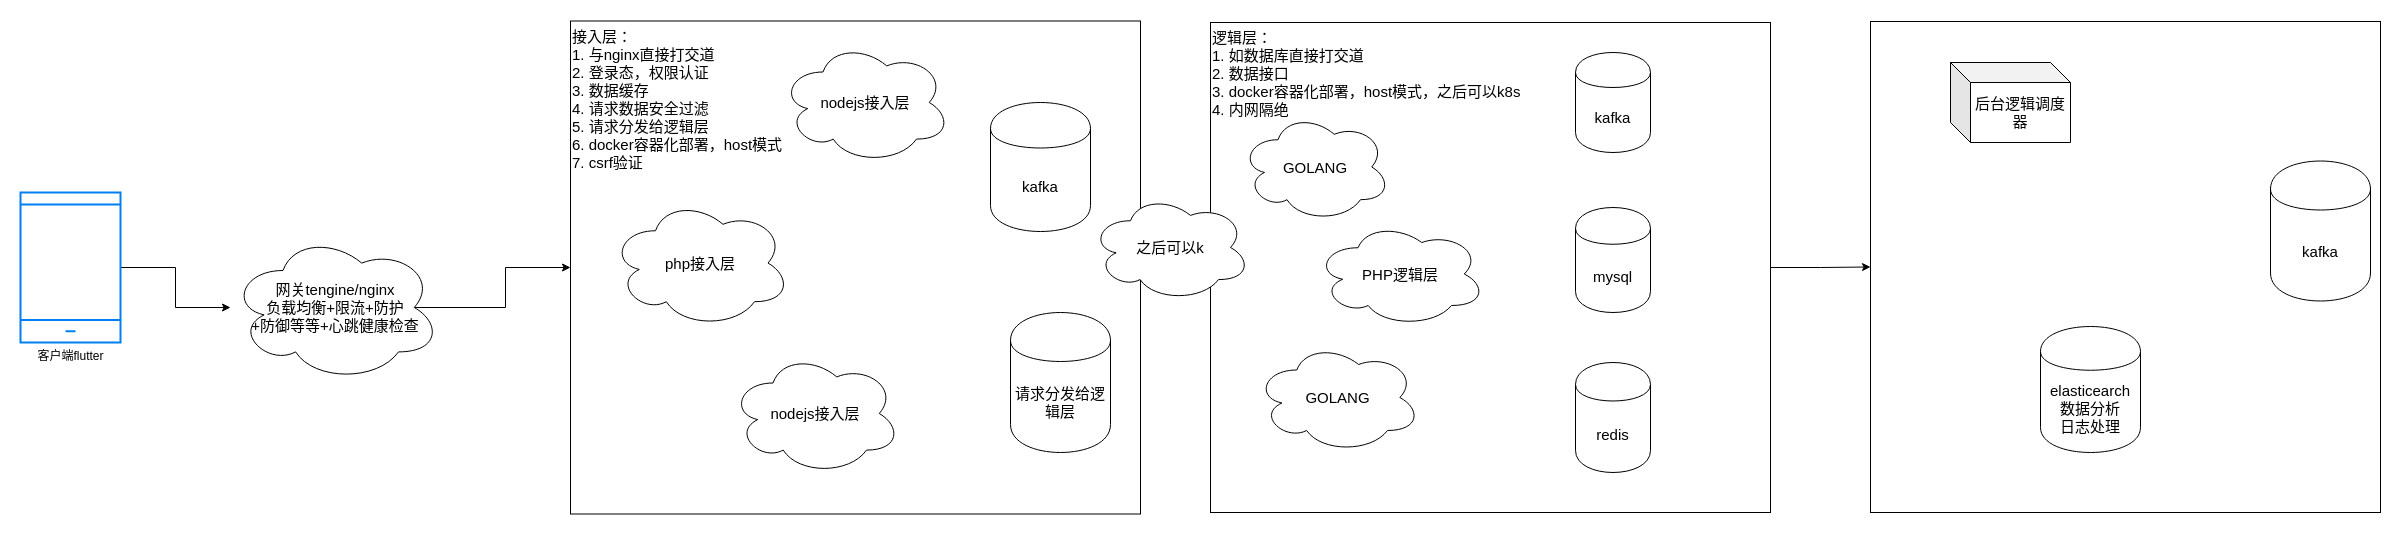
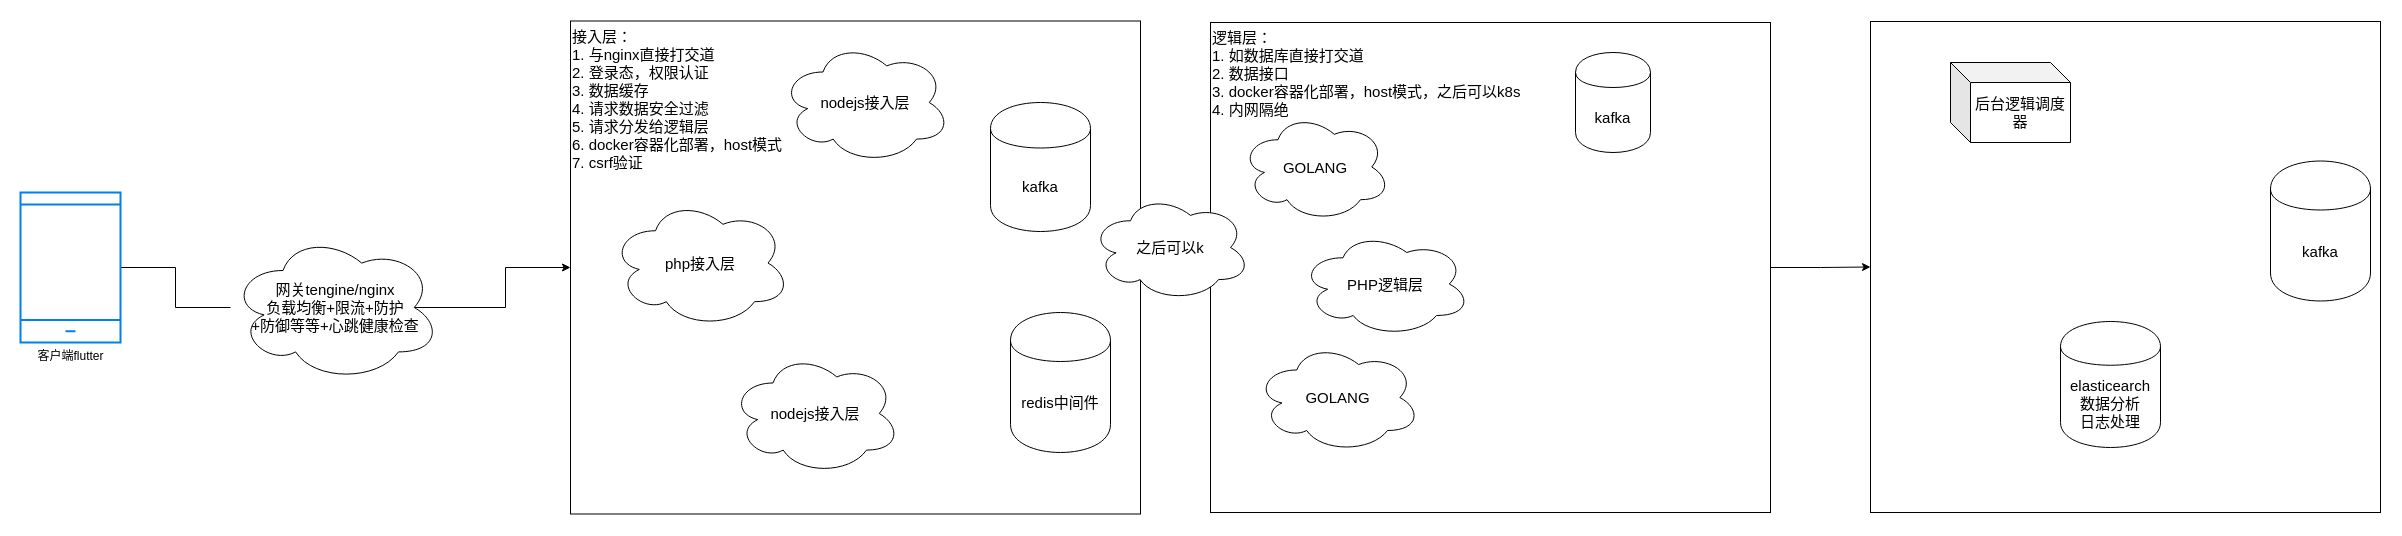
node "mysql": removed
node "PHP逻辑层": moved (1401, 274) -> (1386, 284)
edge "客户端flutter" -> "网关tengine/nginx负载均衡+限流+防护+防御等等+心跳健康检查": arrowhead classic -> none
node "elasticearch 数据分析 日志处理": moved (2091, 390) -> (2111, 385)
node "请求分发给逻辑层": label "请求分发给逻辑层" -> "redis中间件"
node "redis": removed
